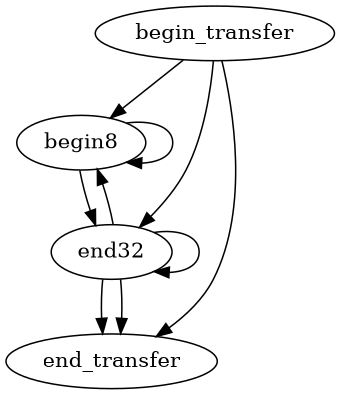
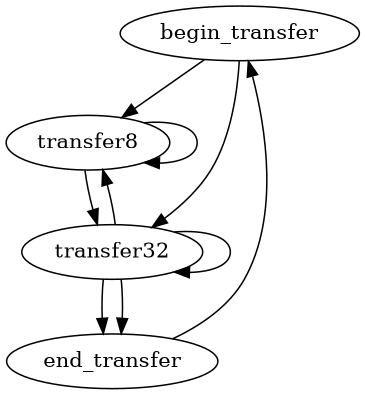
node "begin8": label "begin8" -> "transfer8"
edge "begin_transfer" -> "end_transfer": reversed
node "end32": label "end32" -> "transfer32"
